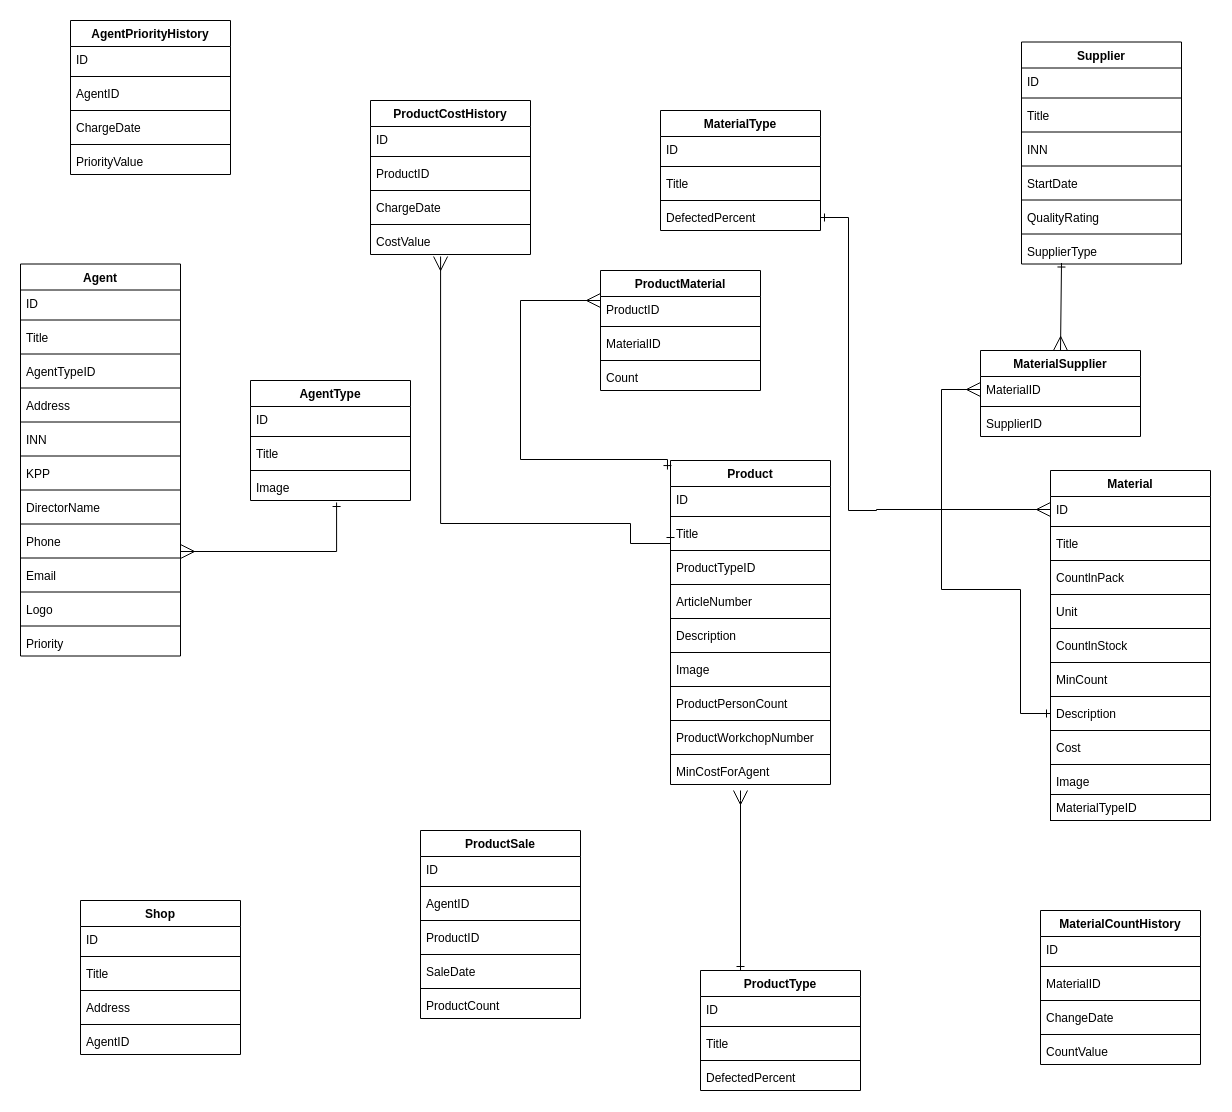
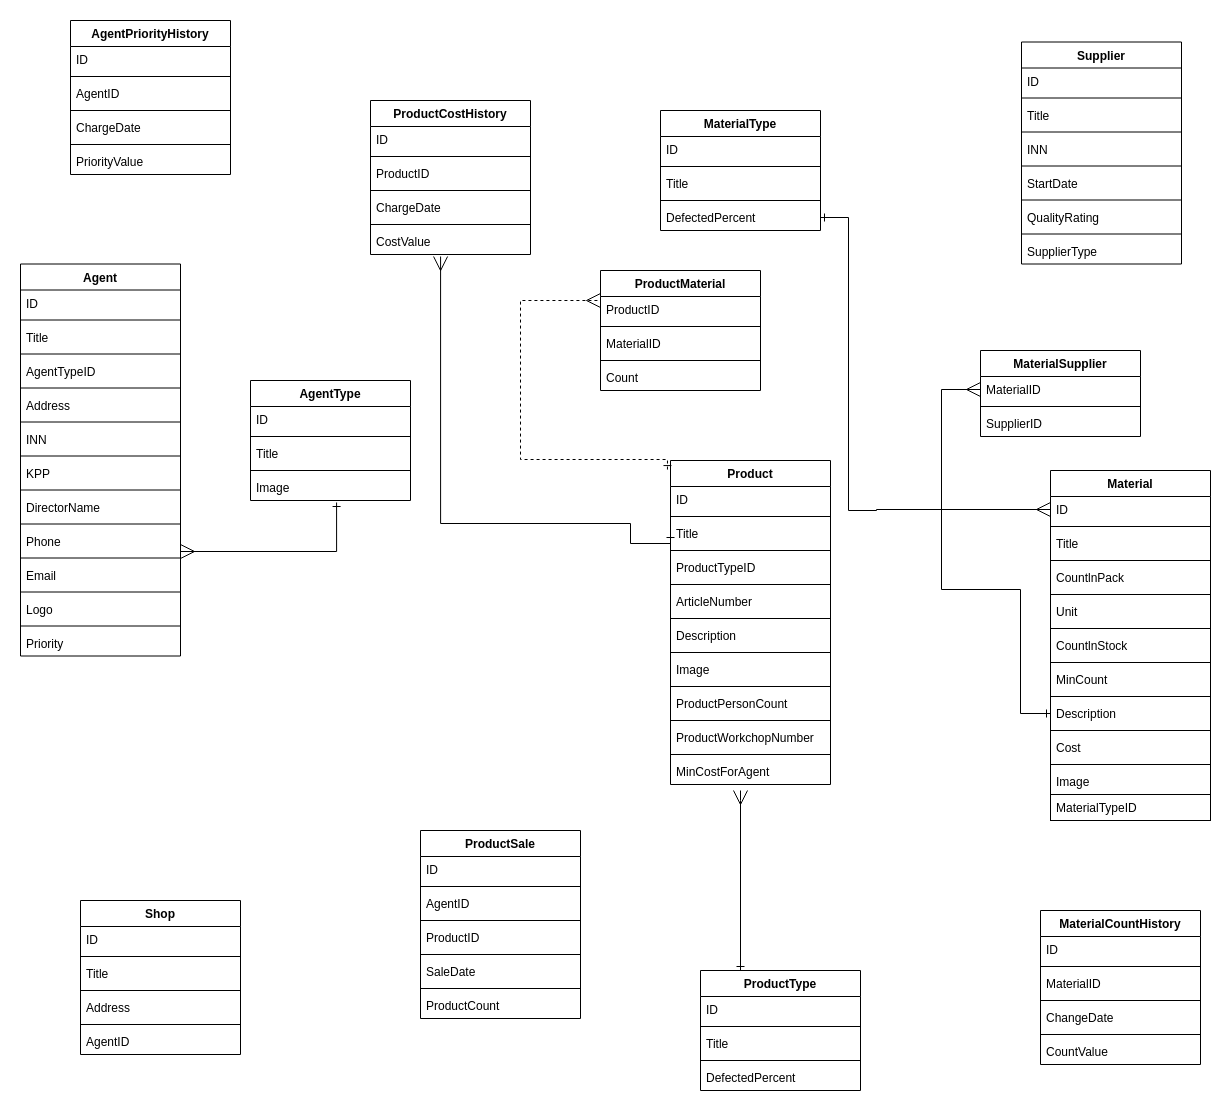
edge "SupplierType" -- "MaterialSupplier": removed
edge "ProductMaterial" -- "Product": style solid -> dashed
